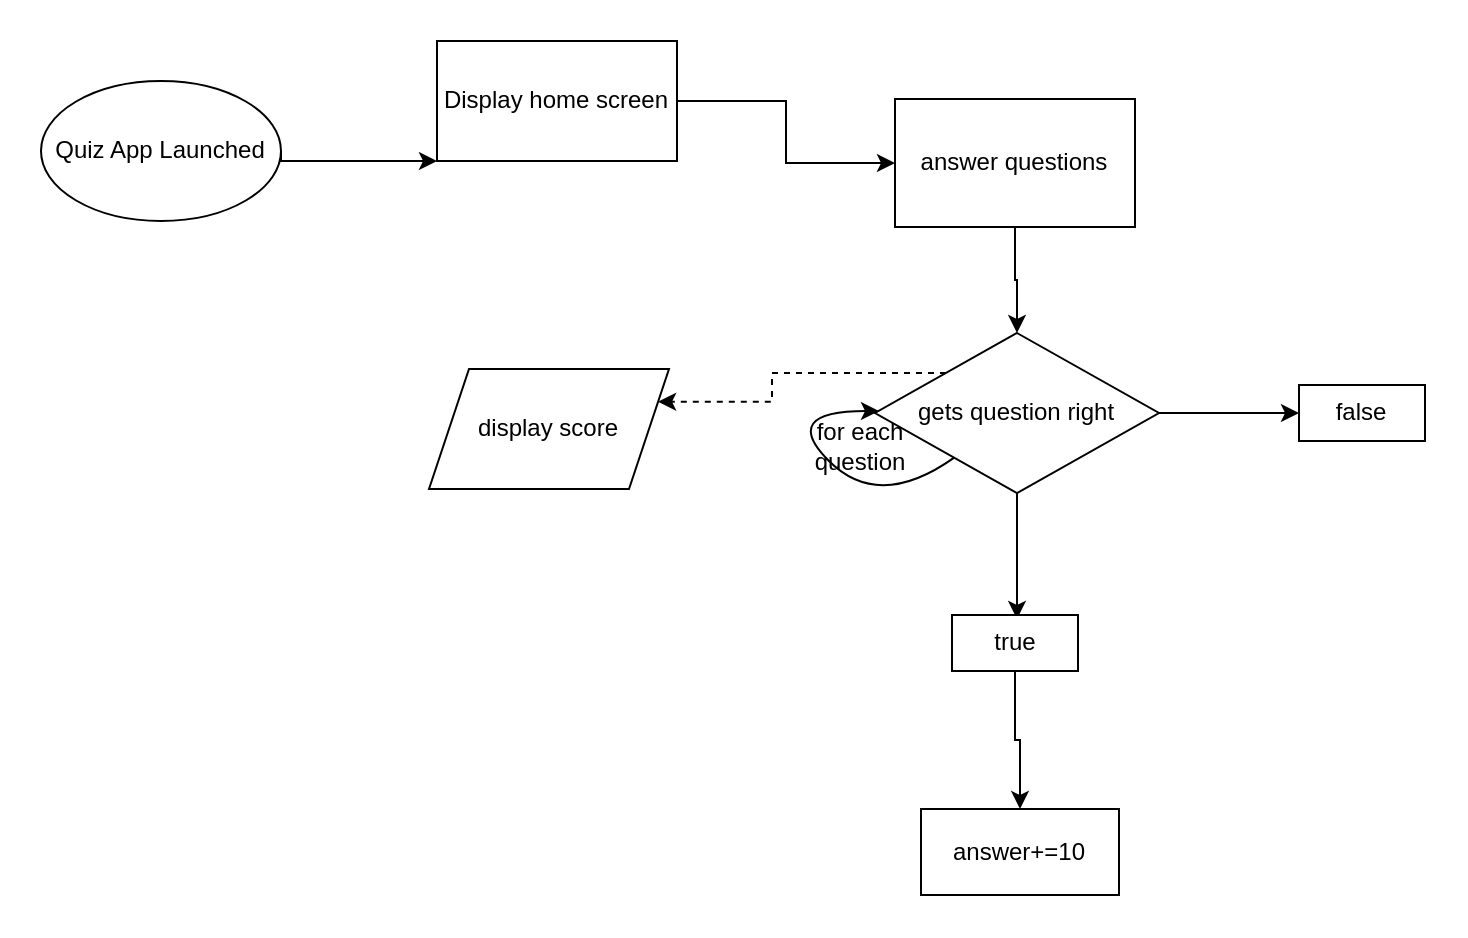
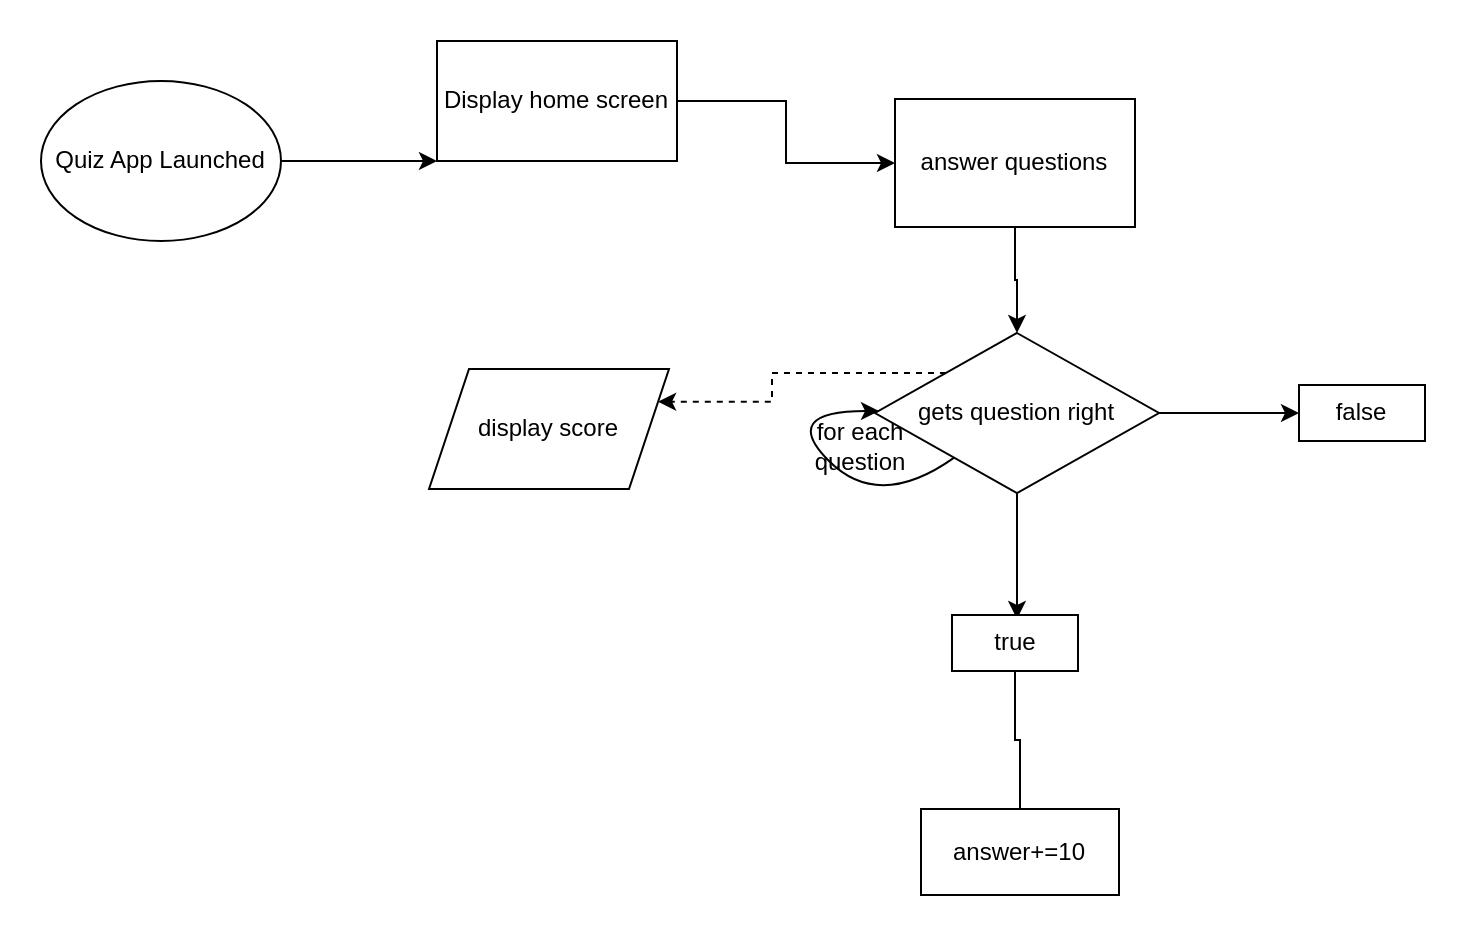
node "Quiz App Launched": size 240x140 -> 240x160
edge "true" -> "answer+=10": arrowhead classic -> none
